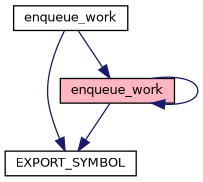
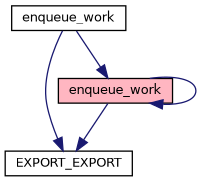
node "EXPORT_SYMBOL": label "EXPORT_SYMBOL" -> "EXPORT_EXPORT"
